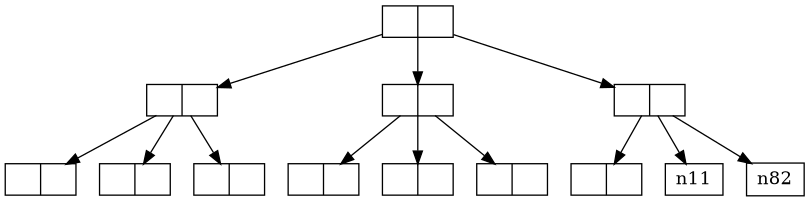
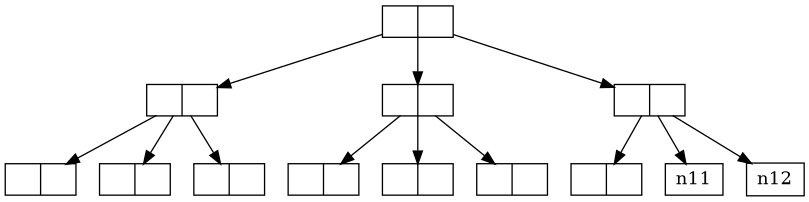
node "n82": label "n82" -> "n12"
